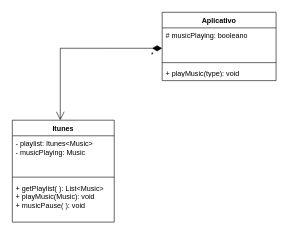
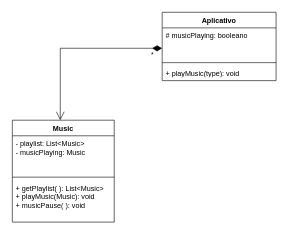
node "Itunes": label "Itunes" -> "Music"
node "- playlist: Itunes<Music> - musicPlaying: Music": label "- playlist: Itunes<Music> - musicPlaying: Music" -> "- playlist: List<Music> - musicPlaying: Music"
